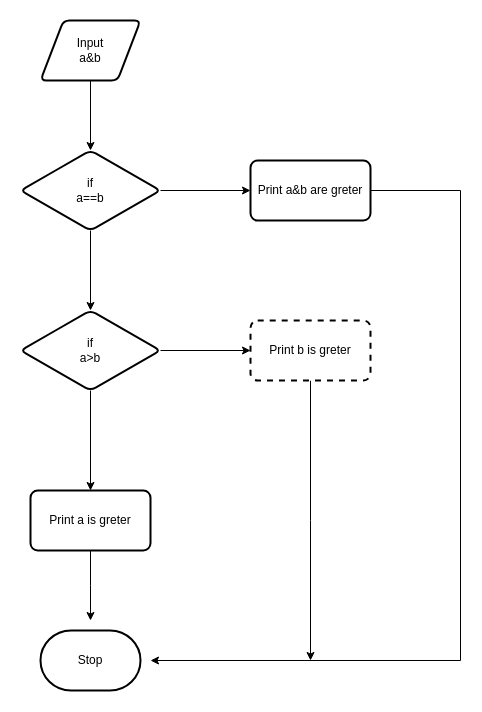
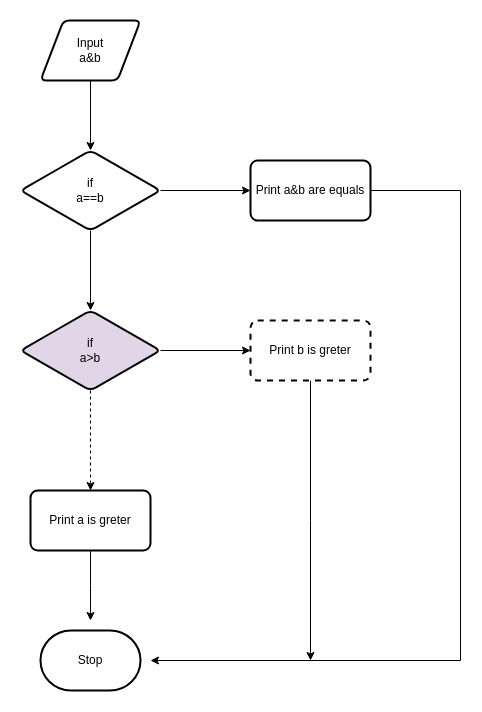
node "Print a&b are greter": label "Print a&b are greter" -> "Print a&b are equals"
node "if a>b": fillcolor #ffffff -> #e1d5e7
edge "if a>b" -> "Print a is greter": style solid -> dashed
